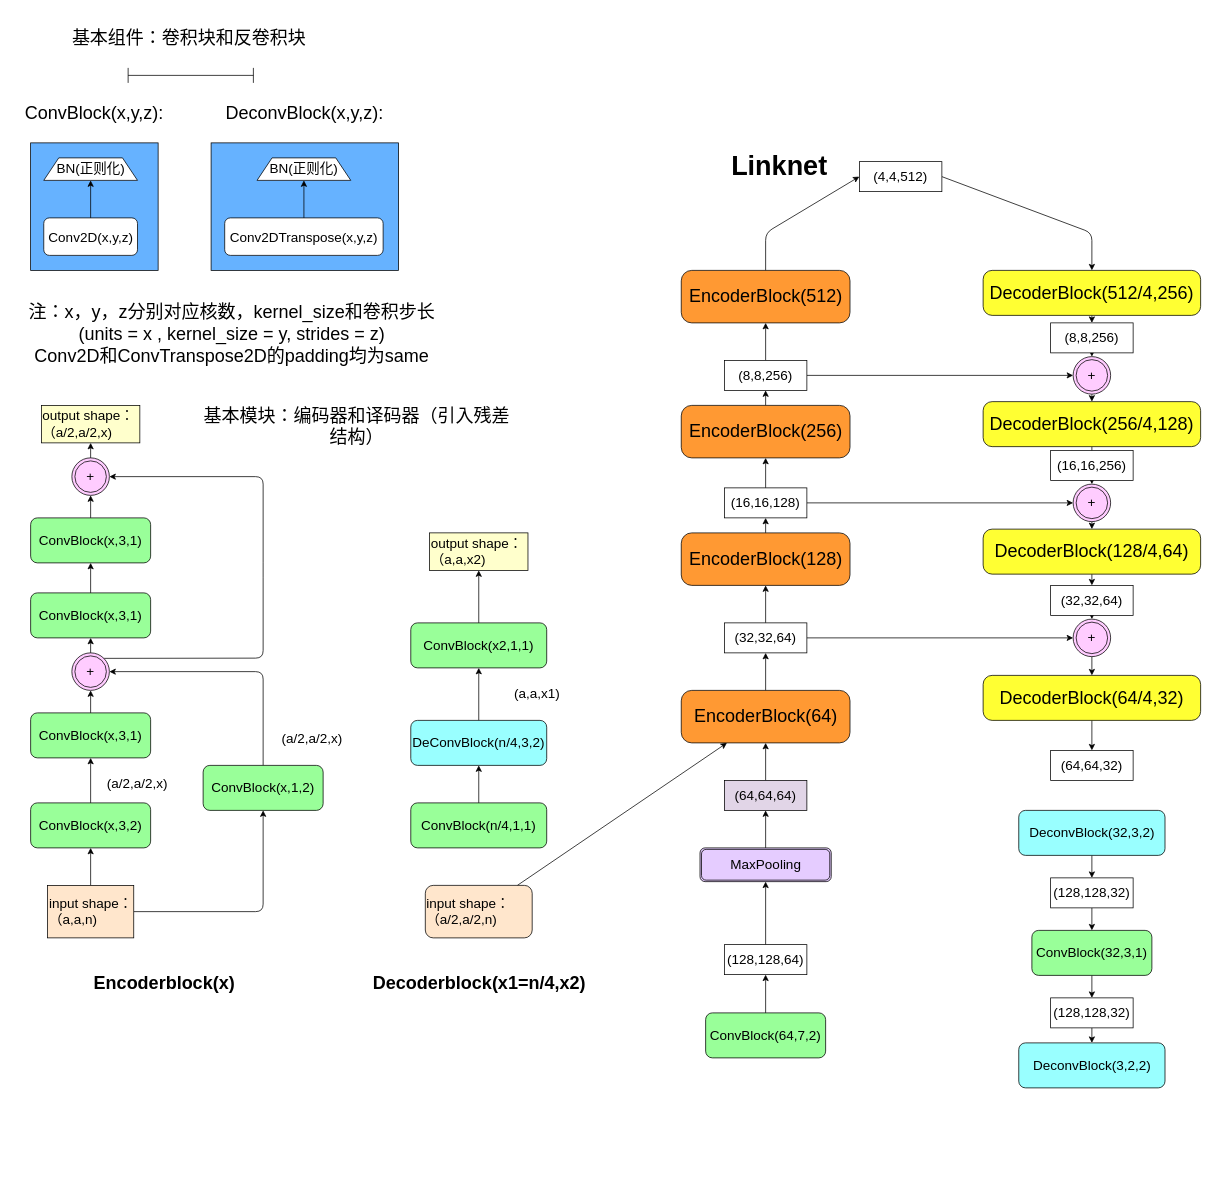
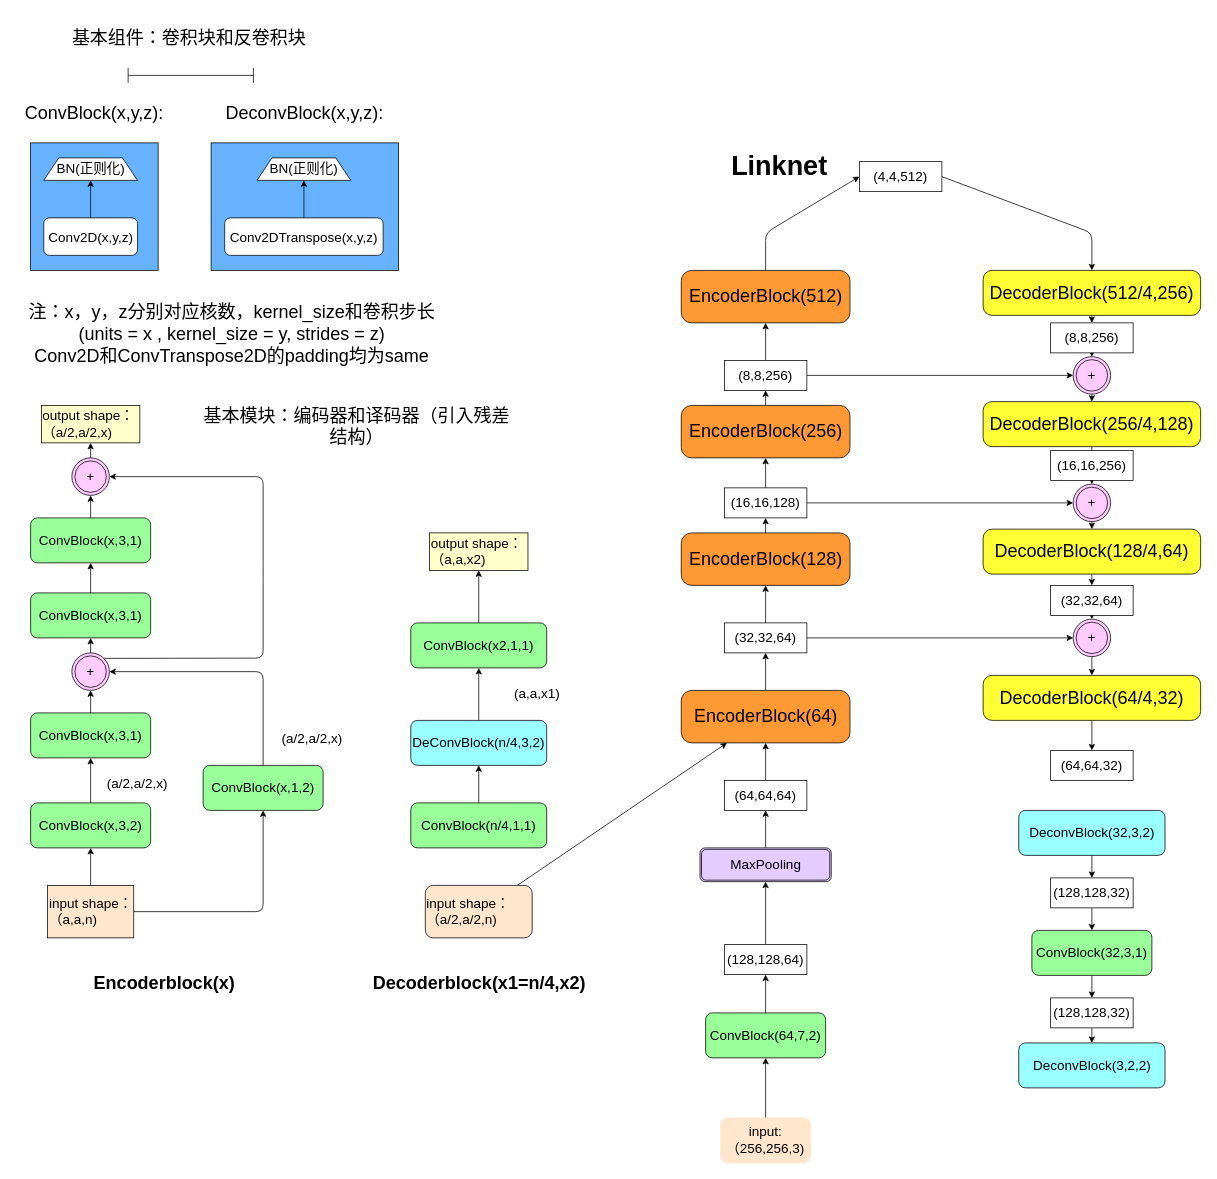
node "(64,64,64)": fillcolor #e1d5e7 -> #ffffff
edge "input: （256,256,3)" -> "ConvBlock(64,7,2)": added
node "input: （256,256,3)": added
